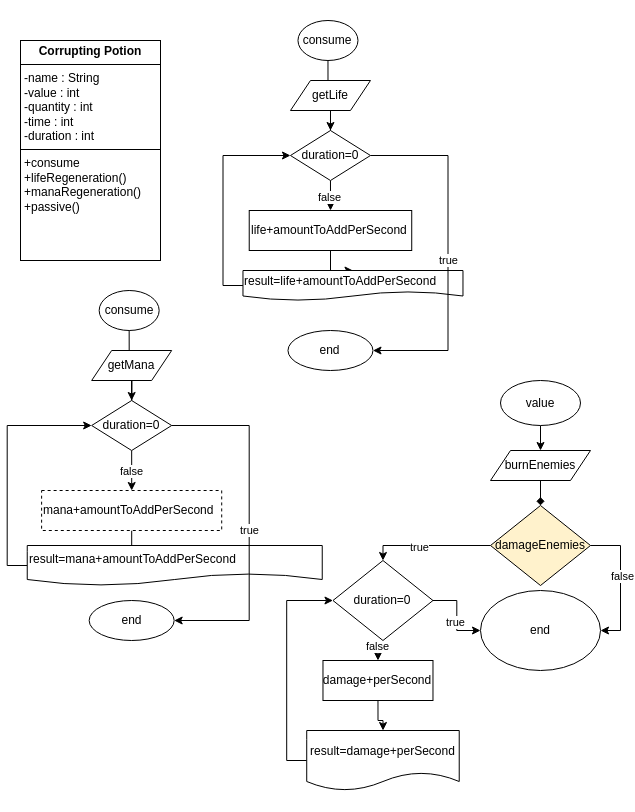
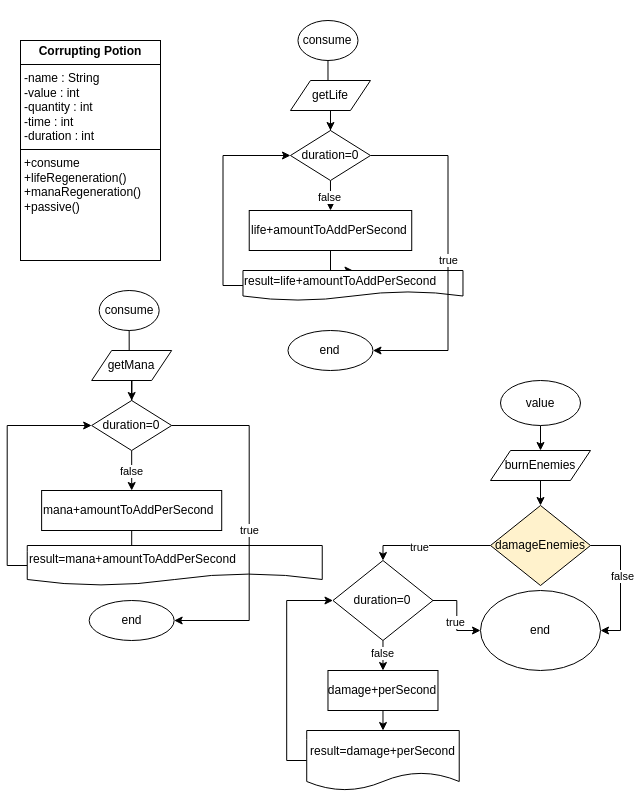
edge "burnEnemies" -> "damageEnemies": arrowhead diamond -> classic
node "mana+amountToAddPerSecond": style dashed -> solid
node "damage+perSecond": moved (378, 681) -> (383, 691)
